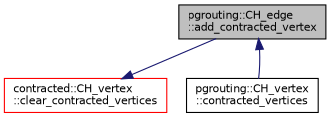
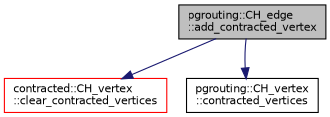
edge "pgrouting::CH_vertex ::contracted_vertices" -> "pgrouting::CH_edge ::add_contracted_vertex": reversed
